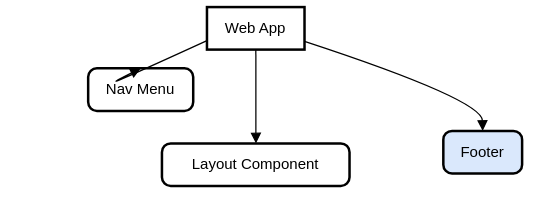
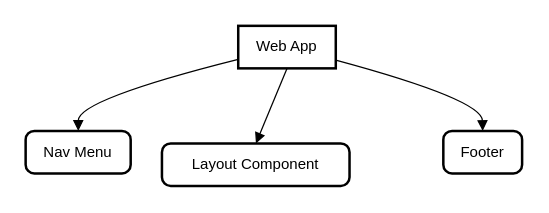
node "Web App": moved (256, 28) -> (287, 47)
node "Nav Menu": moved (141, 89) -> (78, 152)
node "Footer": fillcolor #dae8fc -> #ffffff
